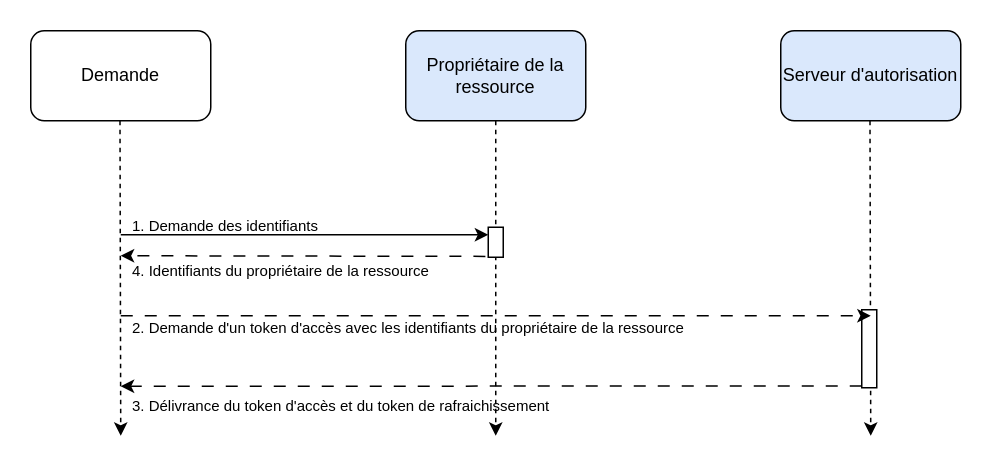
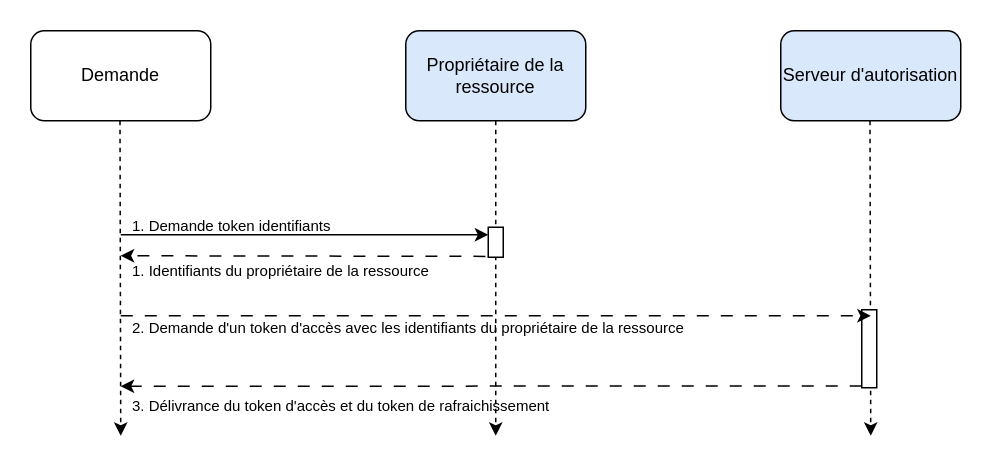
node "1. Demande des identifiants": label "1. Demande des identifiants" -> "1. Demande token identifiants"
node "4. Identifiants du propriétaire de la ressource": label "4. Identifiants du propriétaire de la ressource" -> "1. Identifiants du propriétaire de la ressource"
